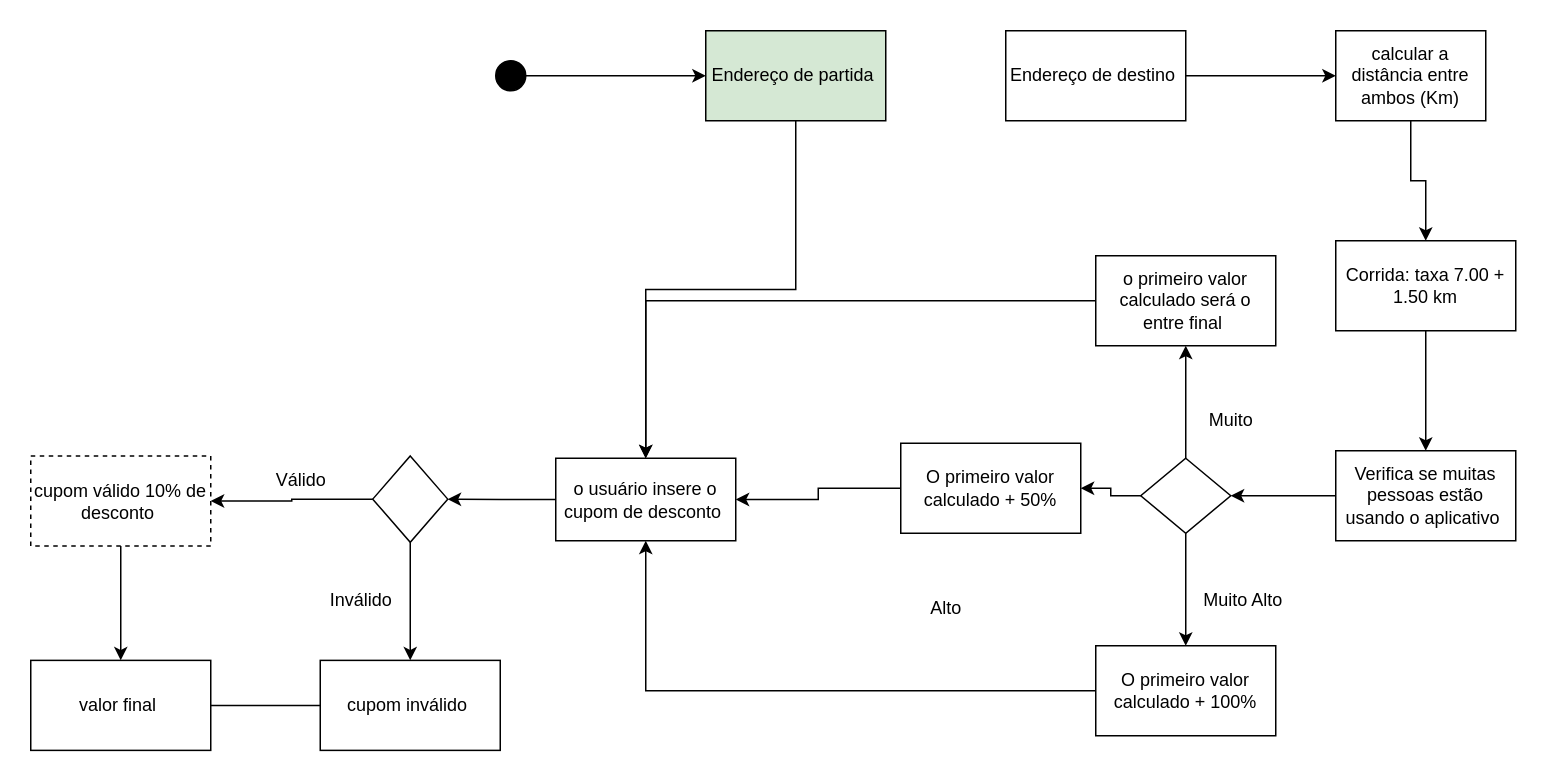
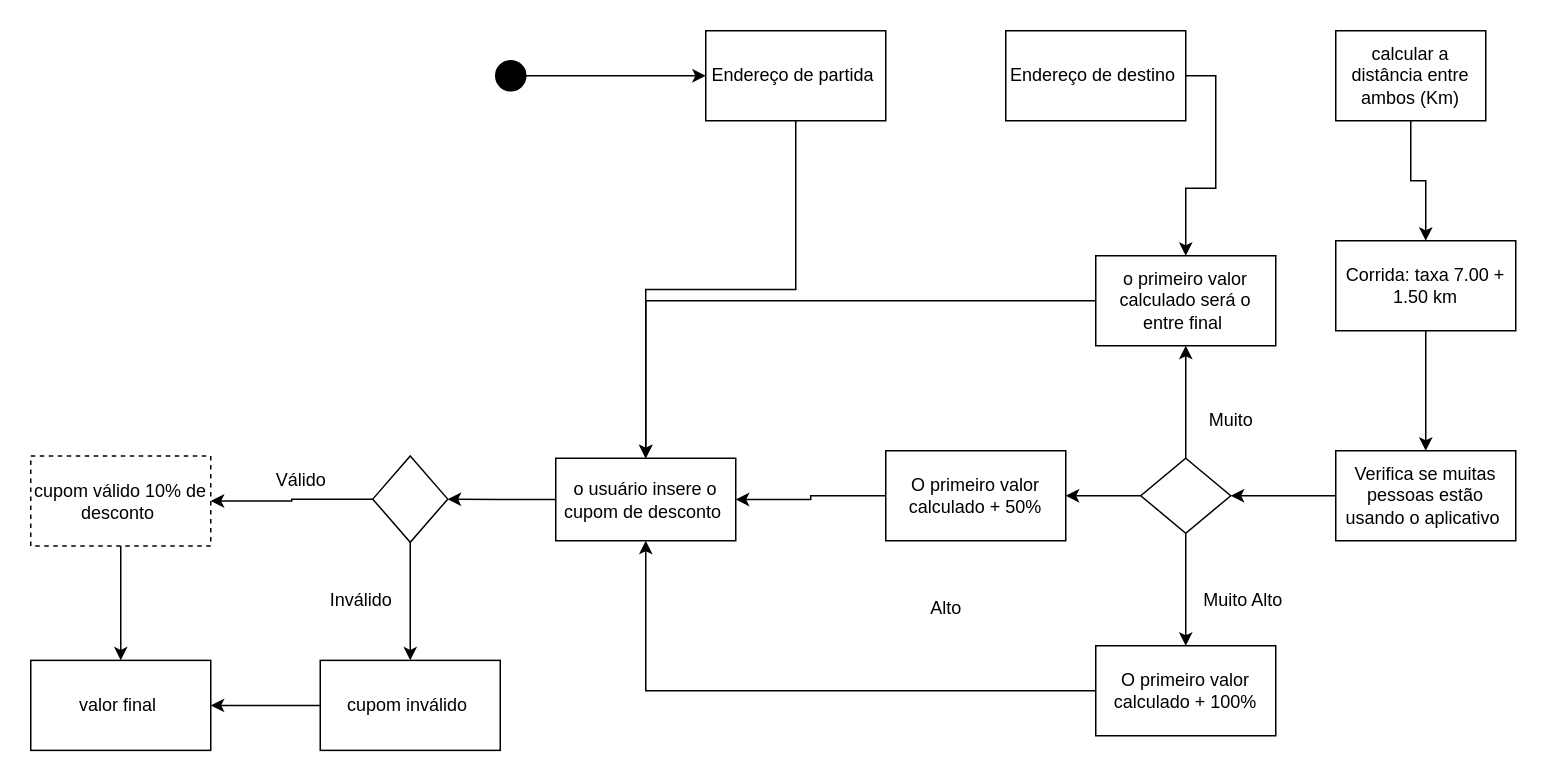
node "Endereço de partida": fillcolor #d5e8d4 -> #ffffff
edge "Endereço de destino" -> "calcular a distância entre ambos (Km)": now "Endereço de destino" -> "o primeiro valor calculado será o entre final"
node "O primeiro valor calculado + 50%": moved (991, 488) -> (976, 496)
edge "valor final" -- "cupom inválido": arrowhead none -> classic
